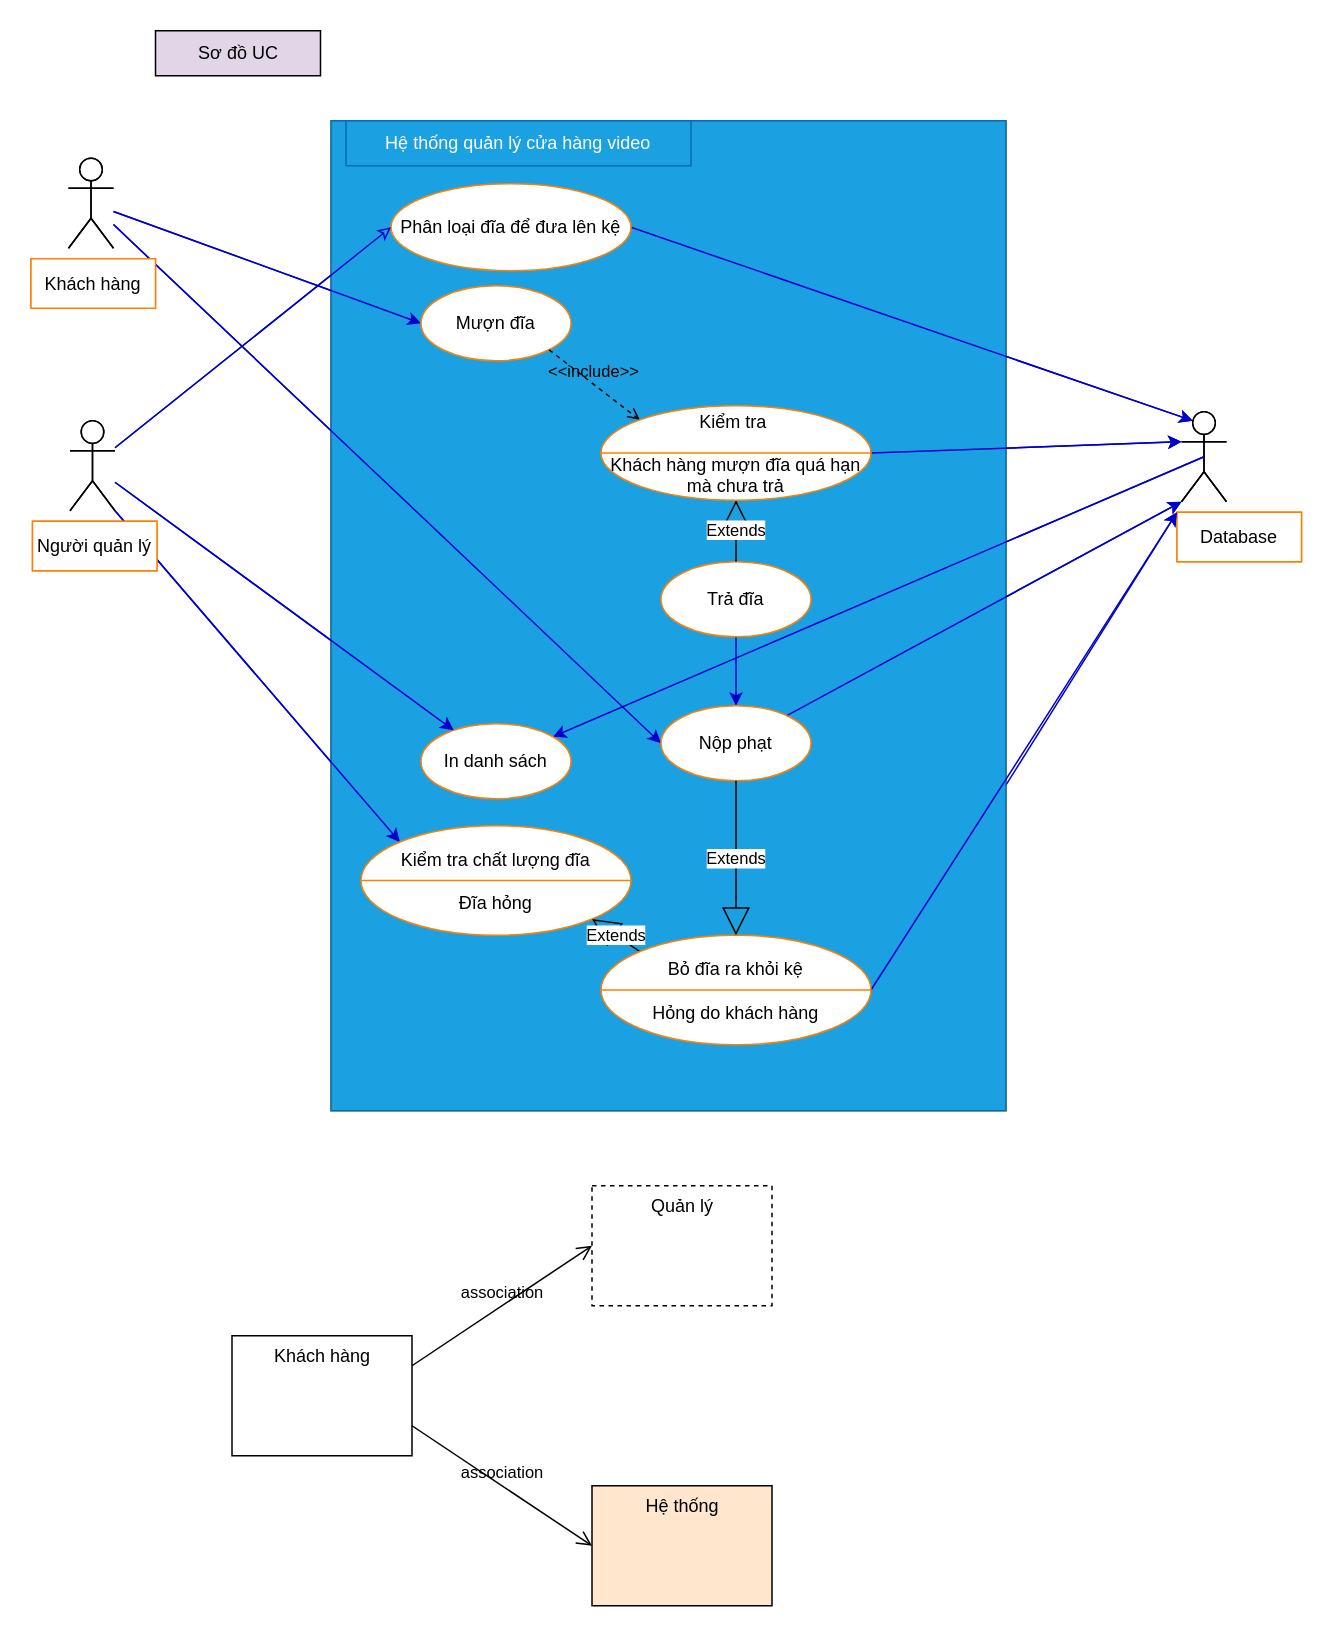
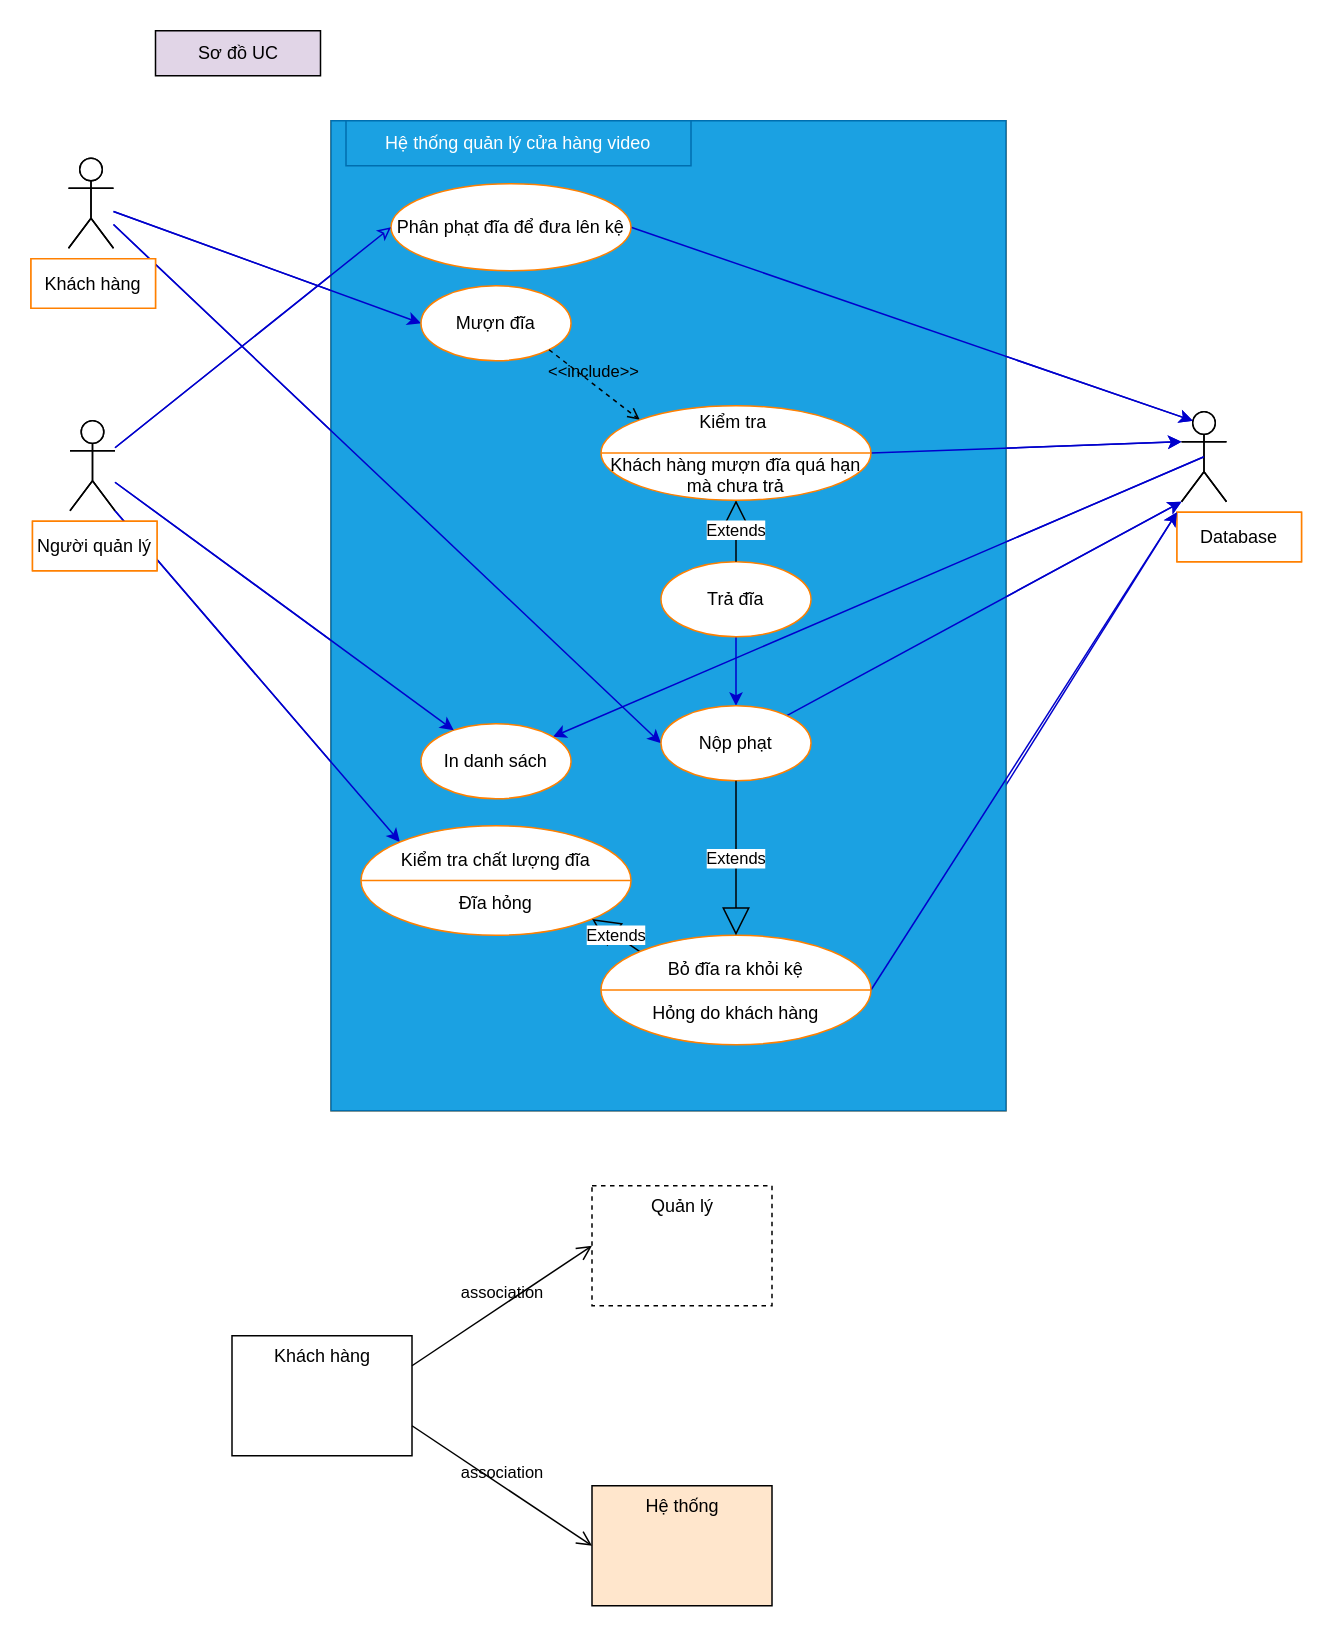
node "Phân loại đĩa để đưa lên kệ": label "Phân loại đĩa để đưa lên kệ" -> "Phân phạt đĩa để đưa lên kệ"
